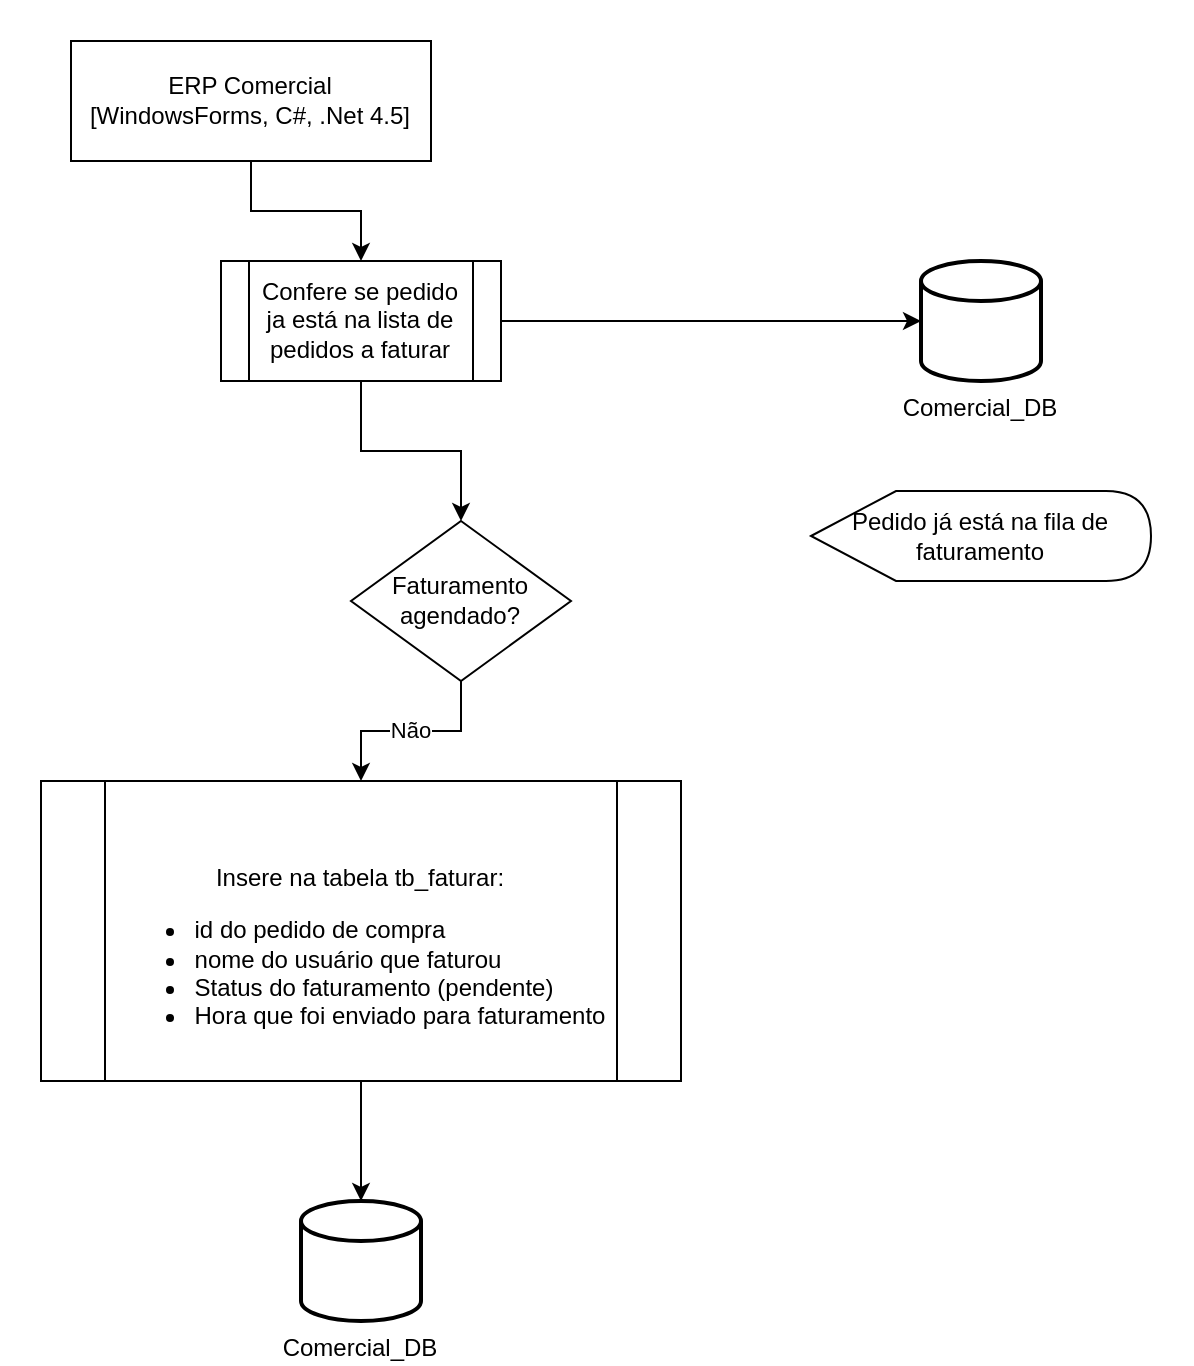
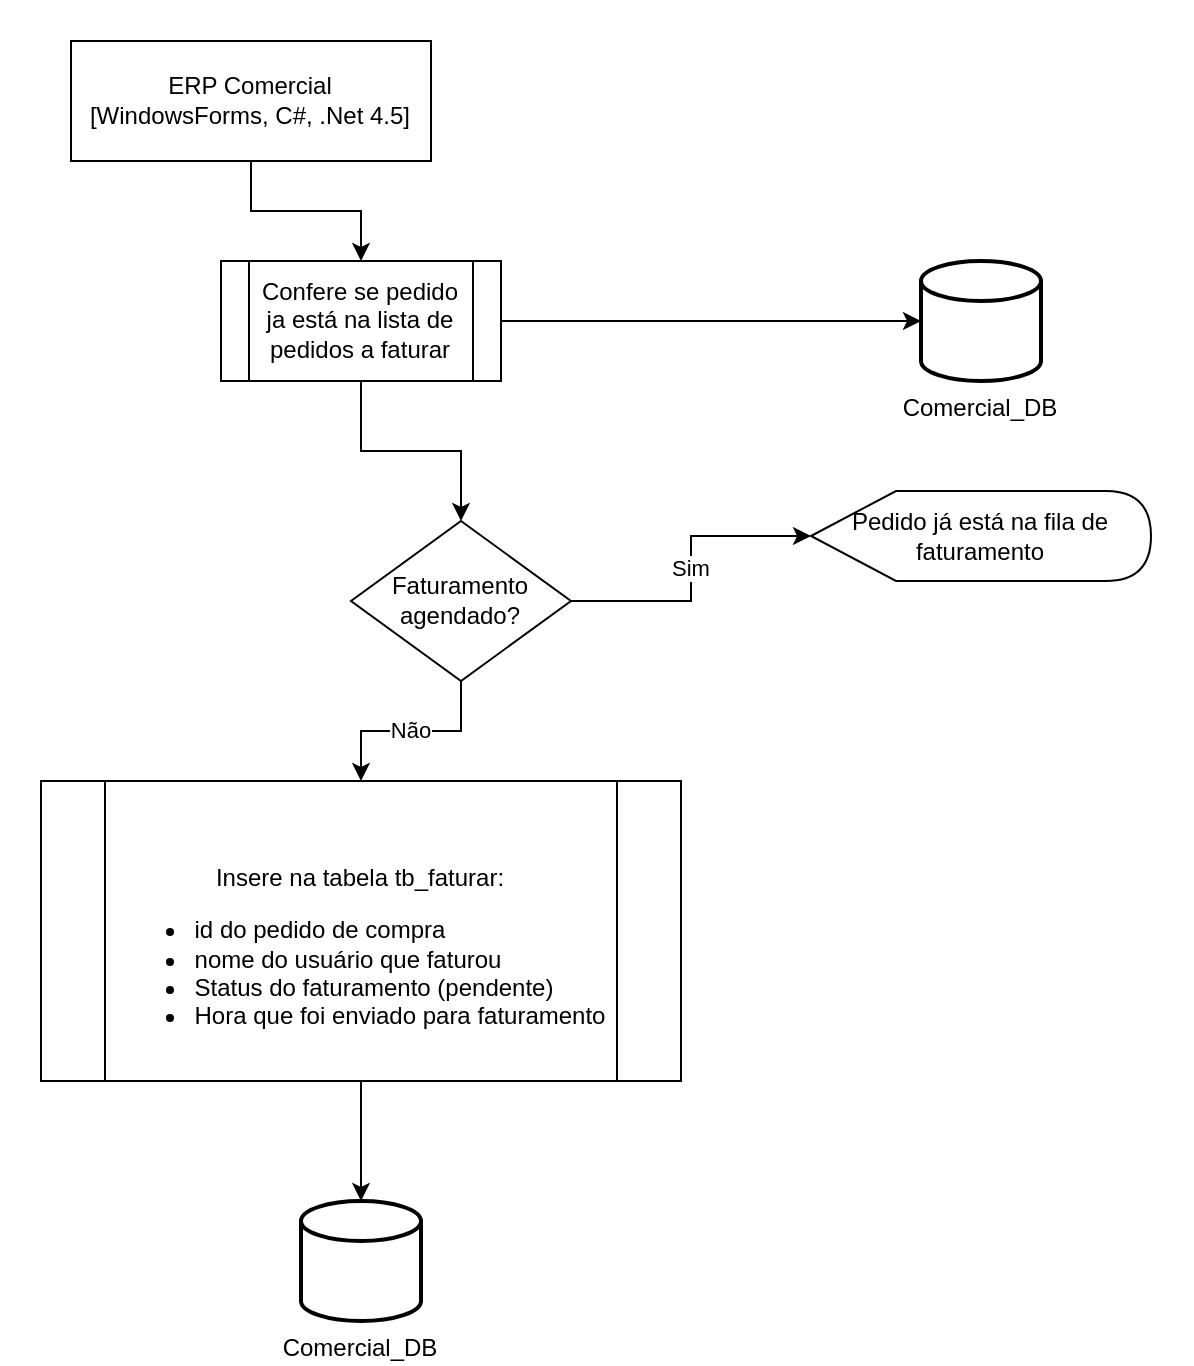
edge "Faturamento agendado?" -> "Pedido já está na fila de faturamento": added, label "Sim"
